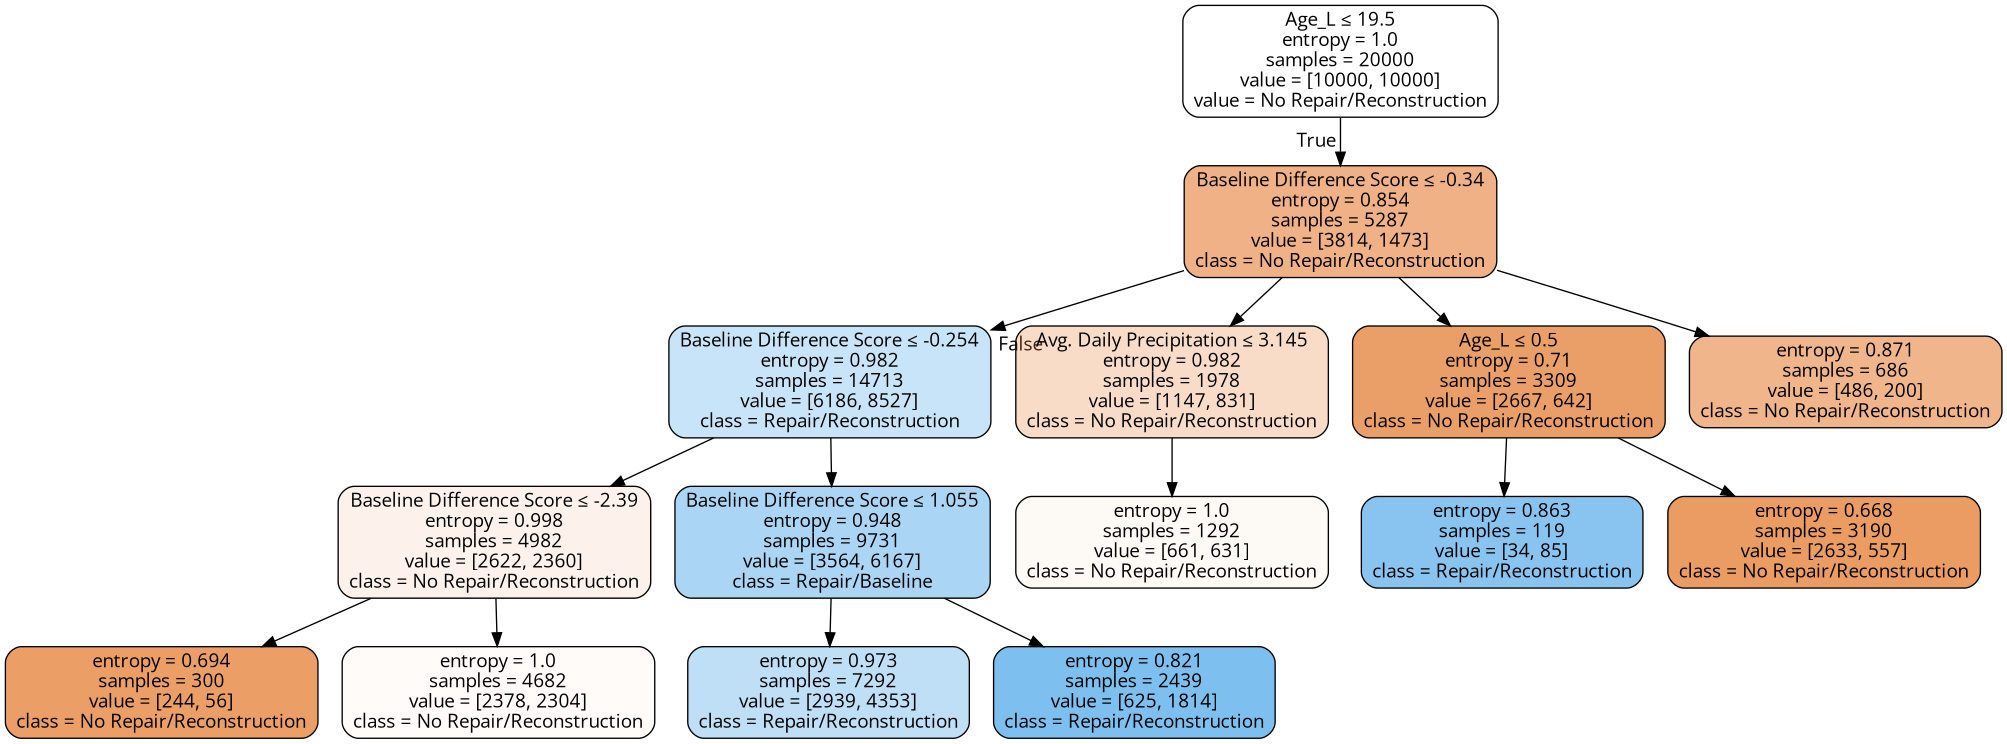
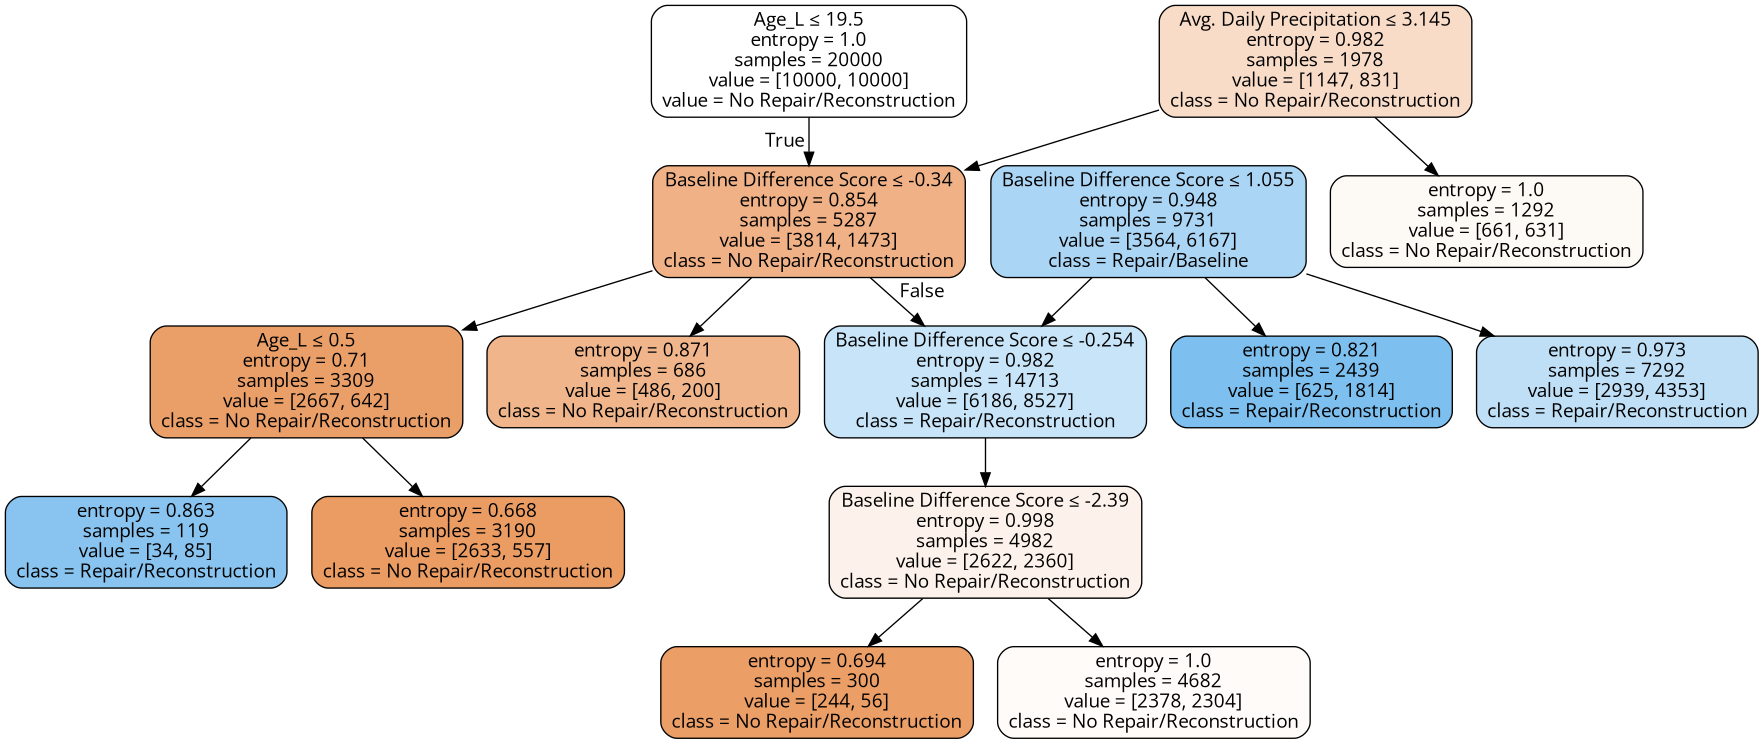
edge "Baseline Difference Score ≤ -0.34" -> "Avg. Daily Precipitation ≤ 3.145": reversed
edge "Baseline Difference Score ≤ -0.254" -> "Baseline Difference Score ≤ 1.055": reversed
